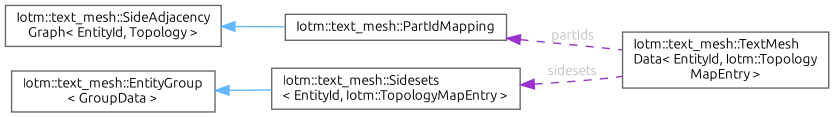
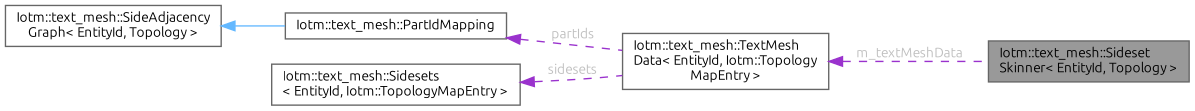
node "Iotm::text_mesh::Sideset Skinner< EntityId, Topology >": added
node "Iotm::text_mesh::EntityGroup < GroupData >": removed
